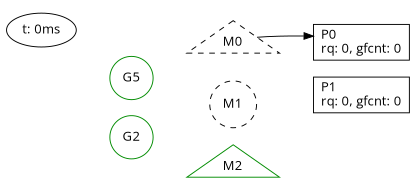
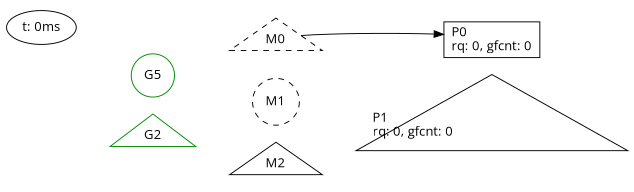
node "P1 rq: 0, gfcnt: 0": shape box -> triangle
node "G2": shape circle -> triangle
node "M2": color green4 -> black
